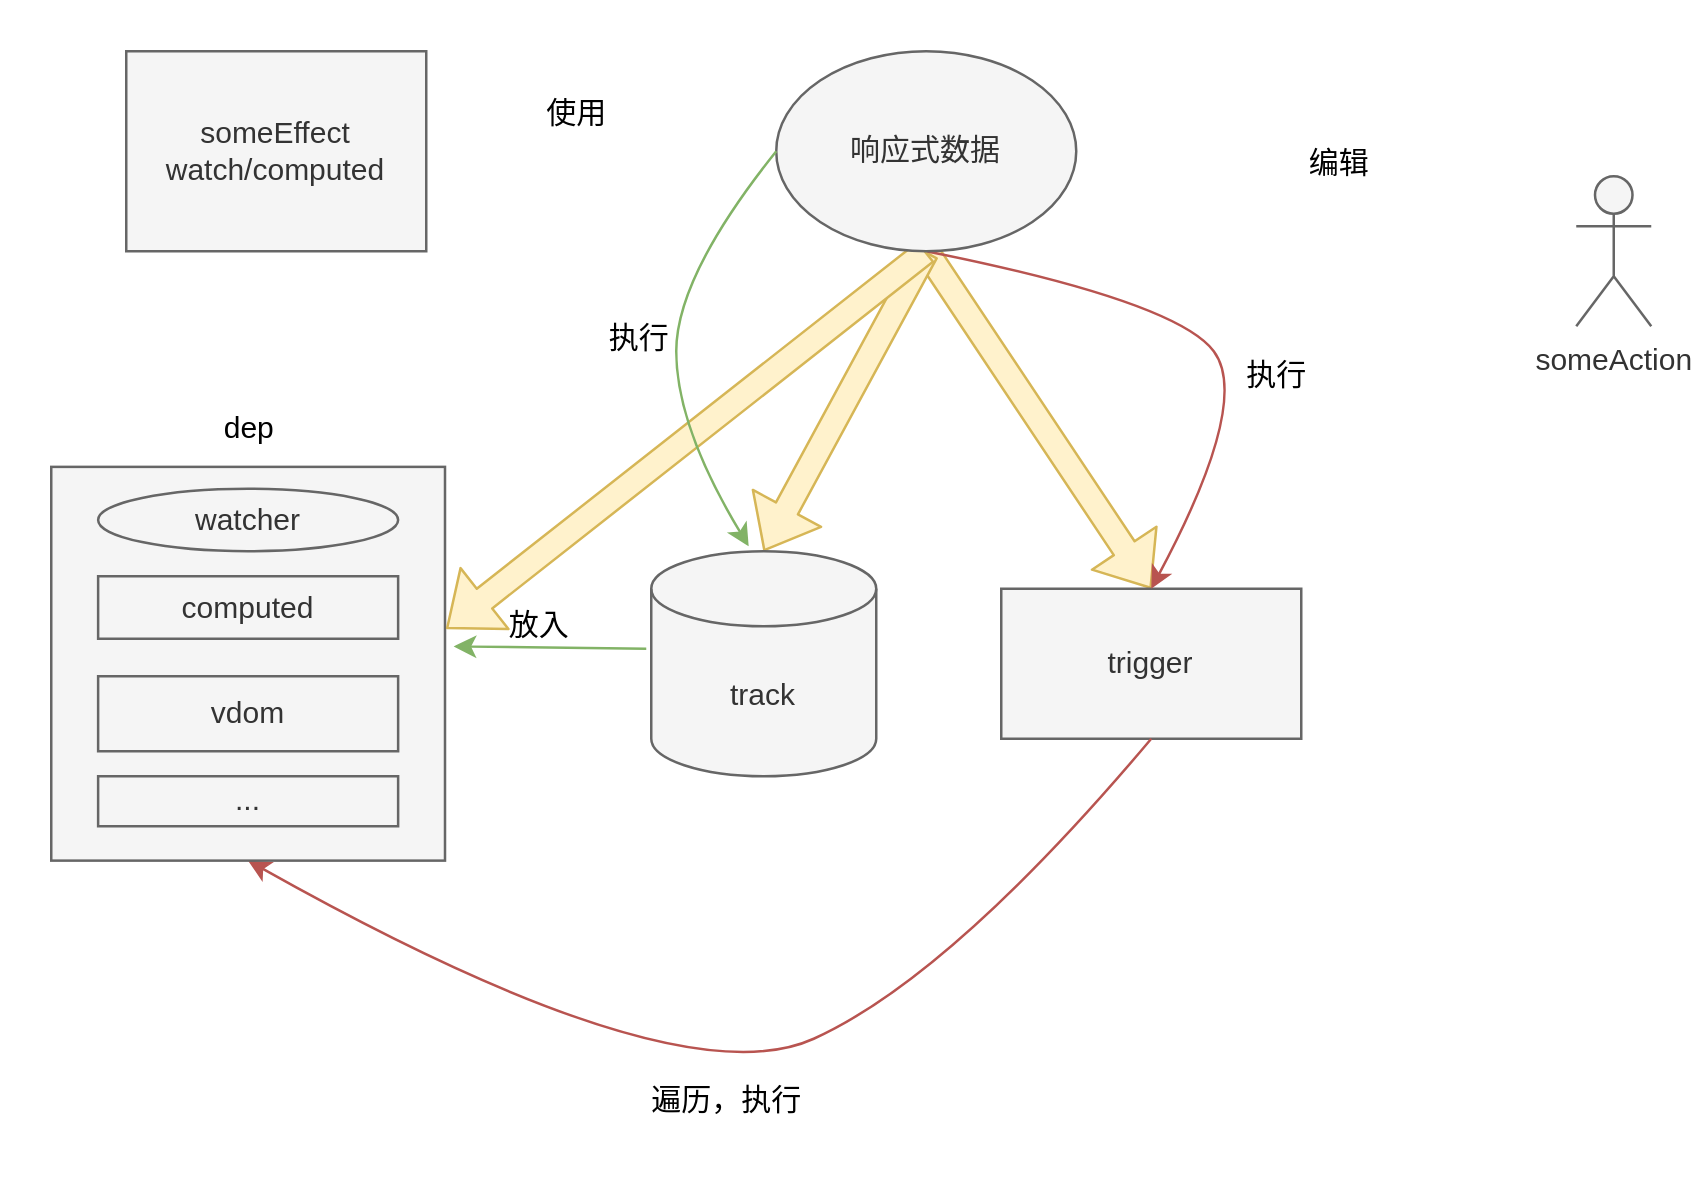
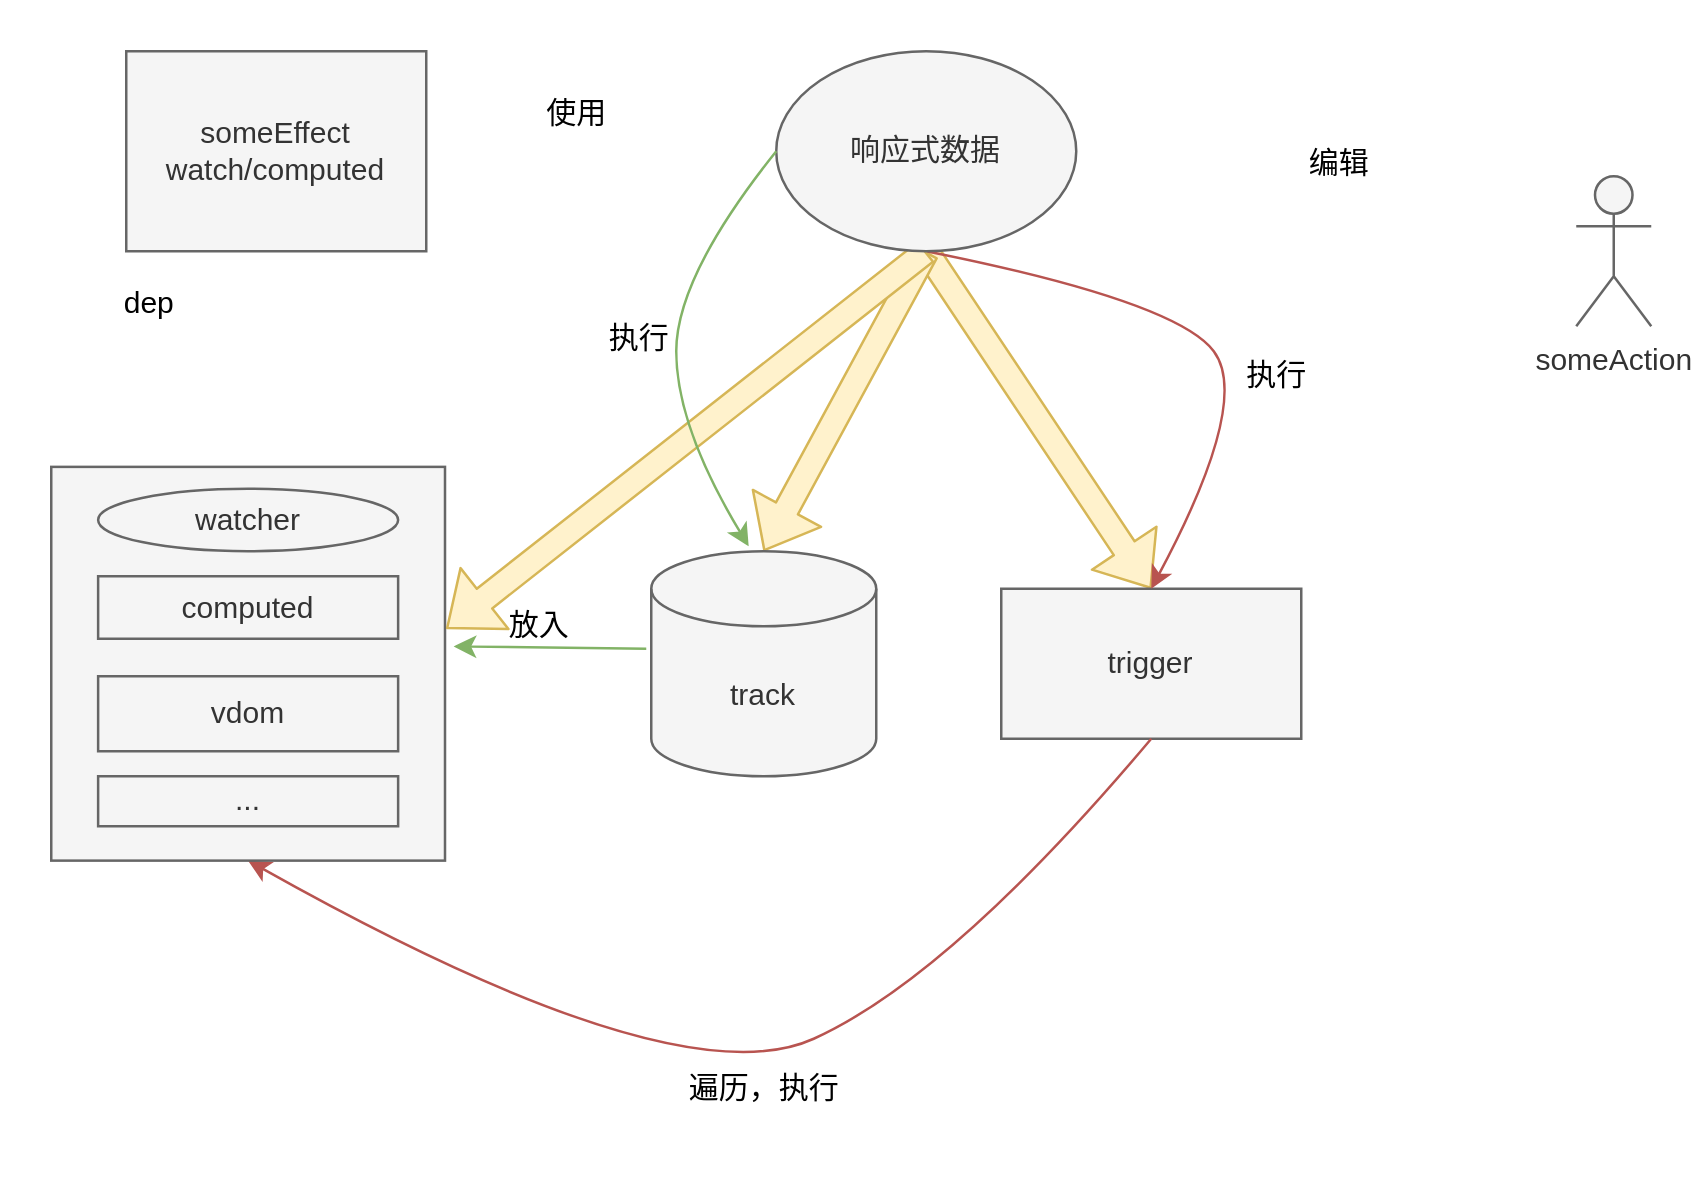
node "dep": moved (248, 429) -> (148, 304)
node "遍历，执行": moved (726, 1101) -> (764, 1089)
